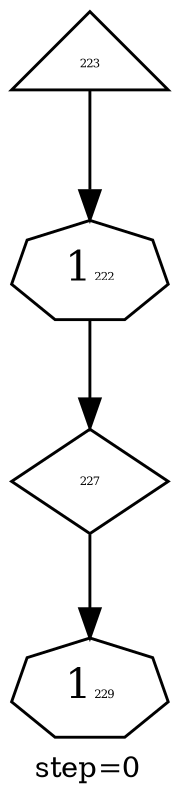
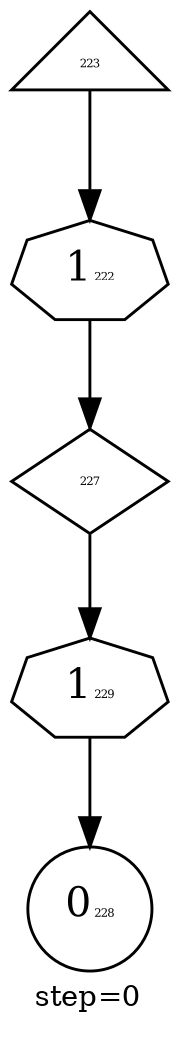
node "0": added
